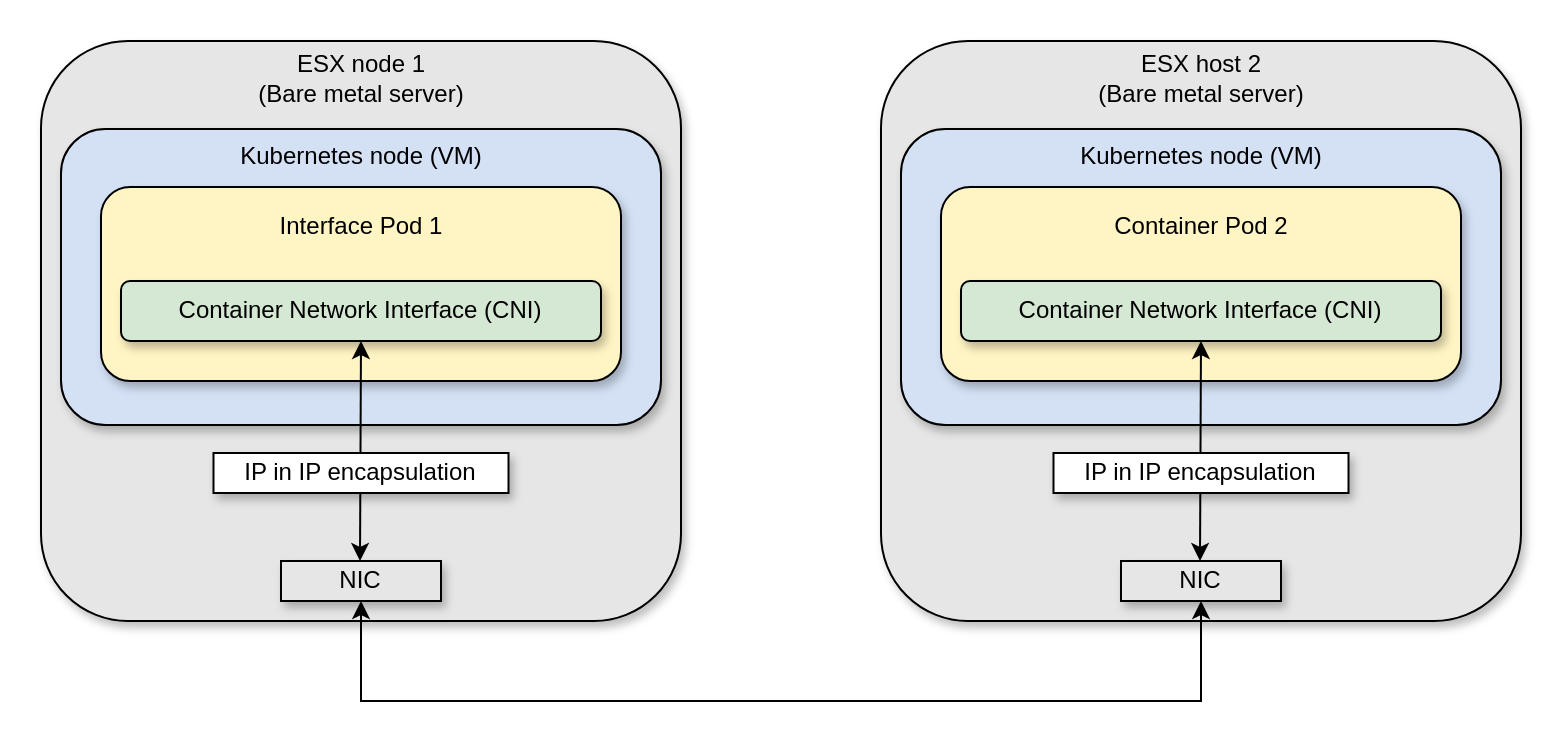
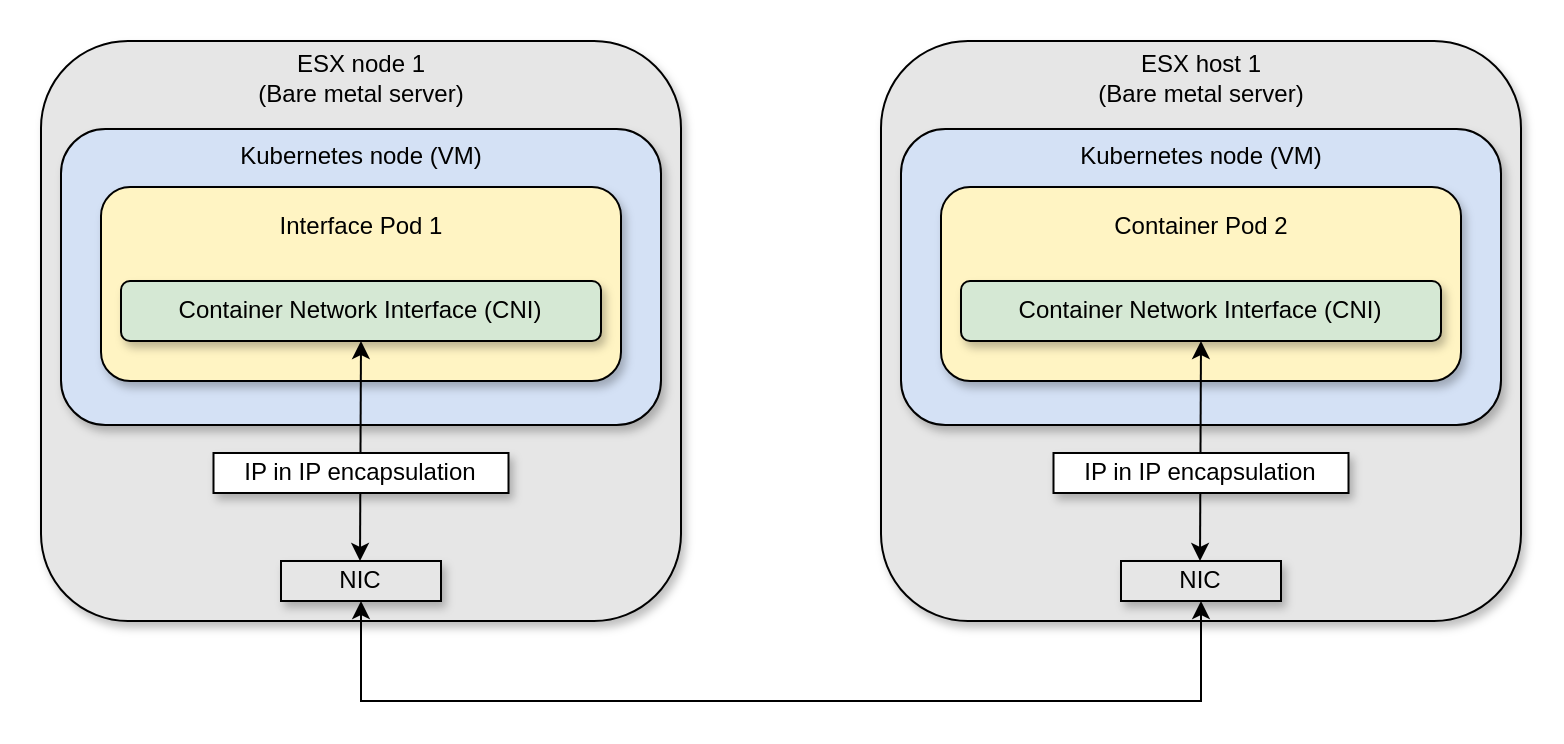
node "ESX host 2 (Bare metal server)": label "ESX host 2 (Bare metal server)" -> "ESX host 1 (Bare metal server)"
